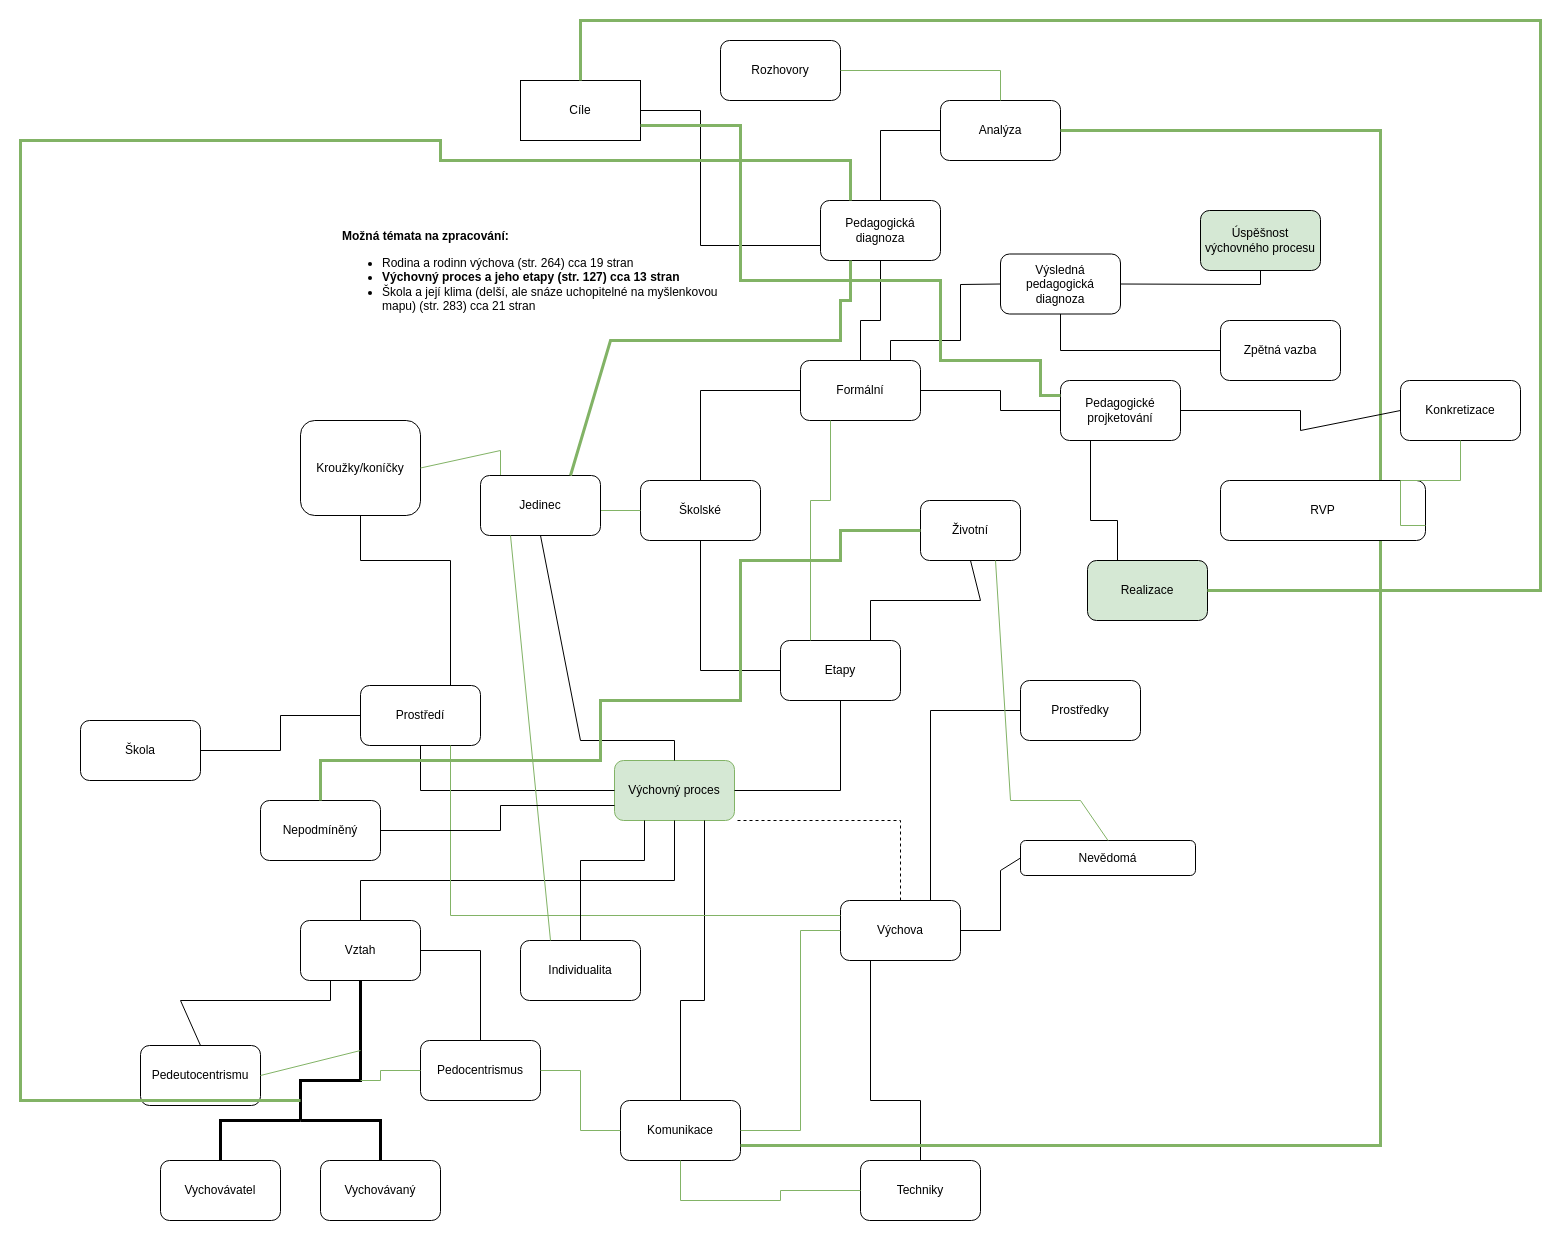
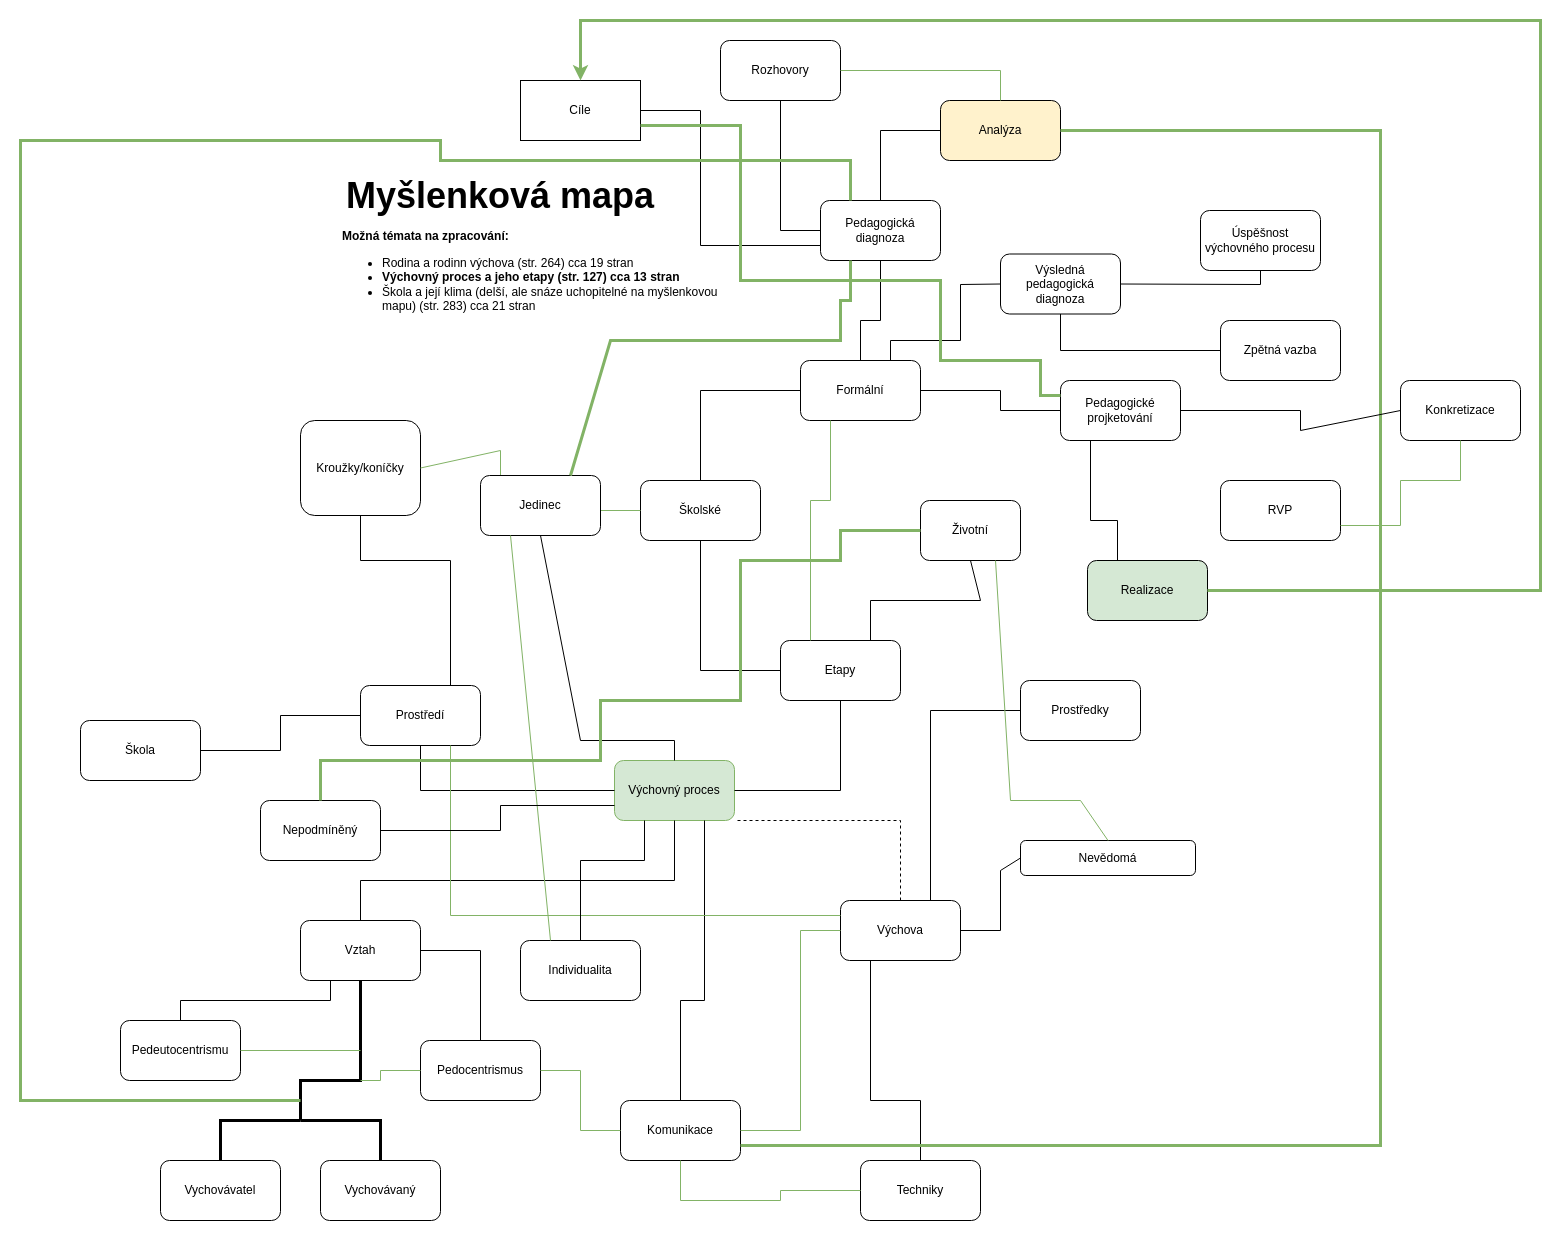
edge "Cíle" -- "Realizace": arrowhead none -> classic
node "Analýza": fillcolor #ffffff -> #fff2cc
edge "Rozhovory" -- "Pedagogická diagnoza": added
node "Myšlenková mapa": added
node "Úspěšnost výchovného procesu": fillcolor #d5e8d4 -> #ffffff
node "RVP": size 205x60 -> 120x60
node "Pedeutocentrismu": moved (201, 1076) -> (181, 1051)
